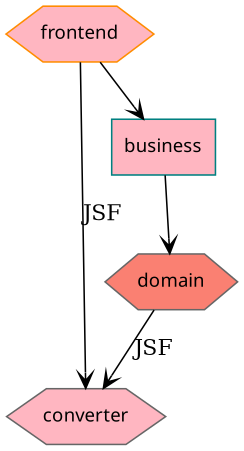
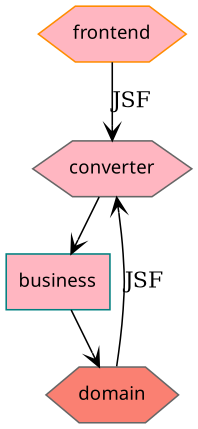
edge "frontend" -> "business": now "converter" -> "business"
